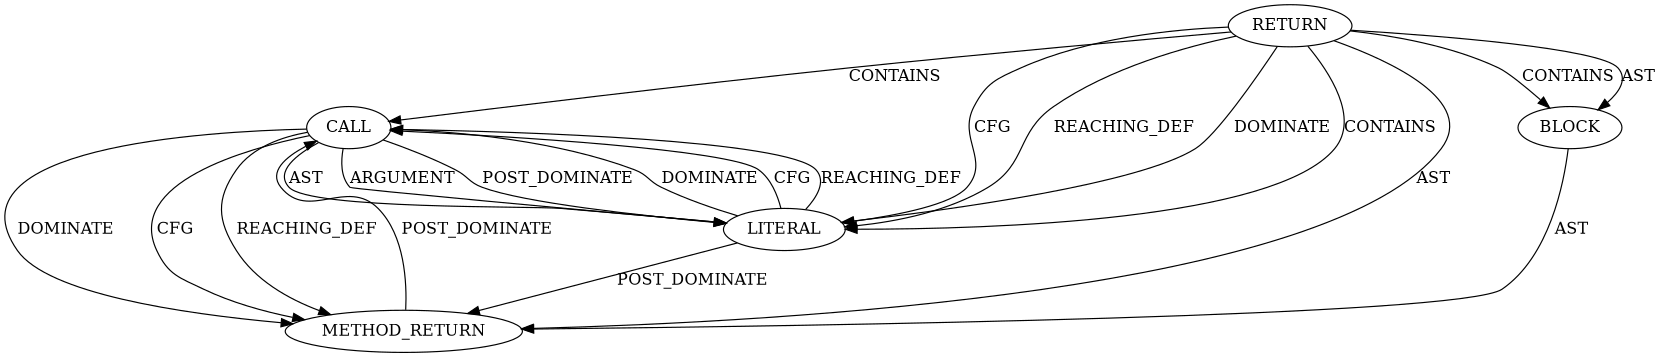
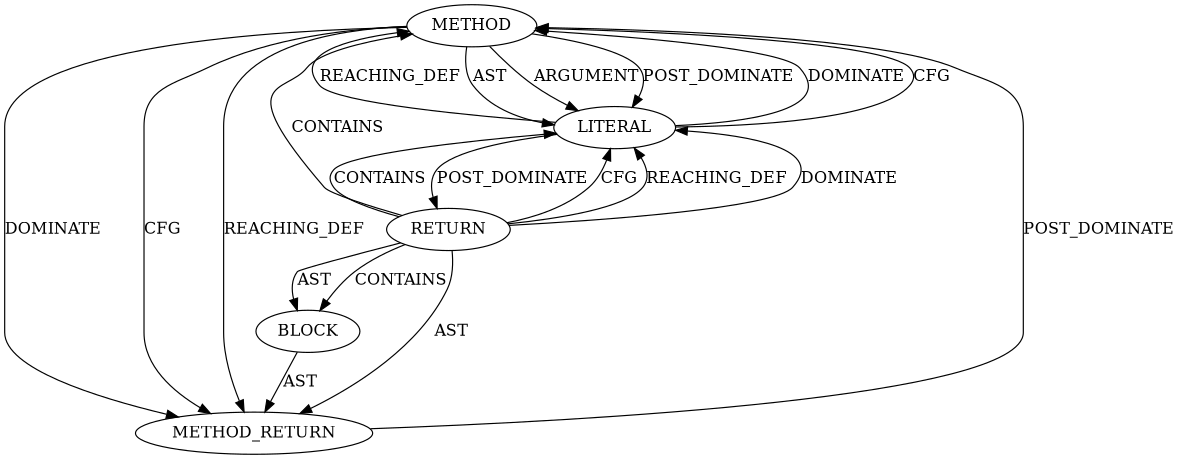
node "CALL": label "CALL" -> "METHOD"
edge "LITERAL" -> "METHOD_RETURN": now "LITERAL" -> "RETURN"
